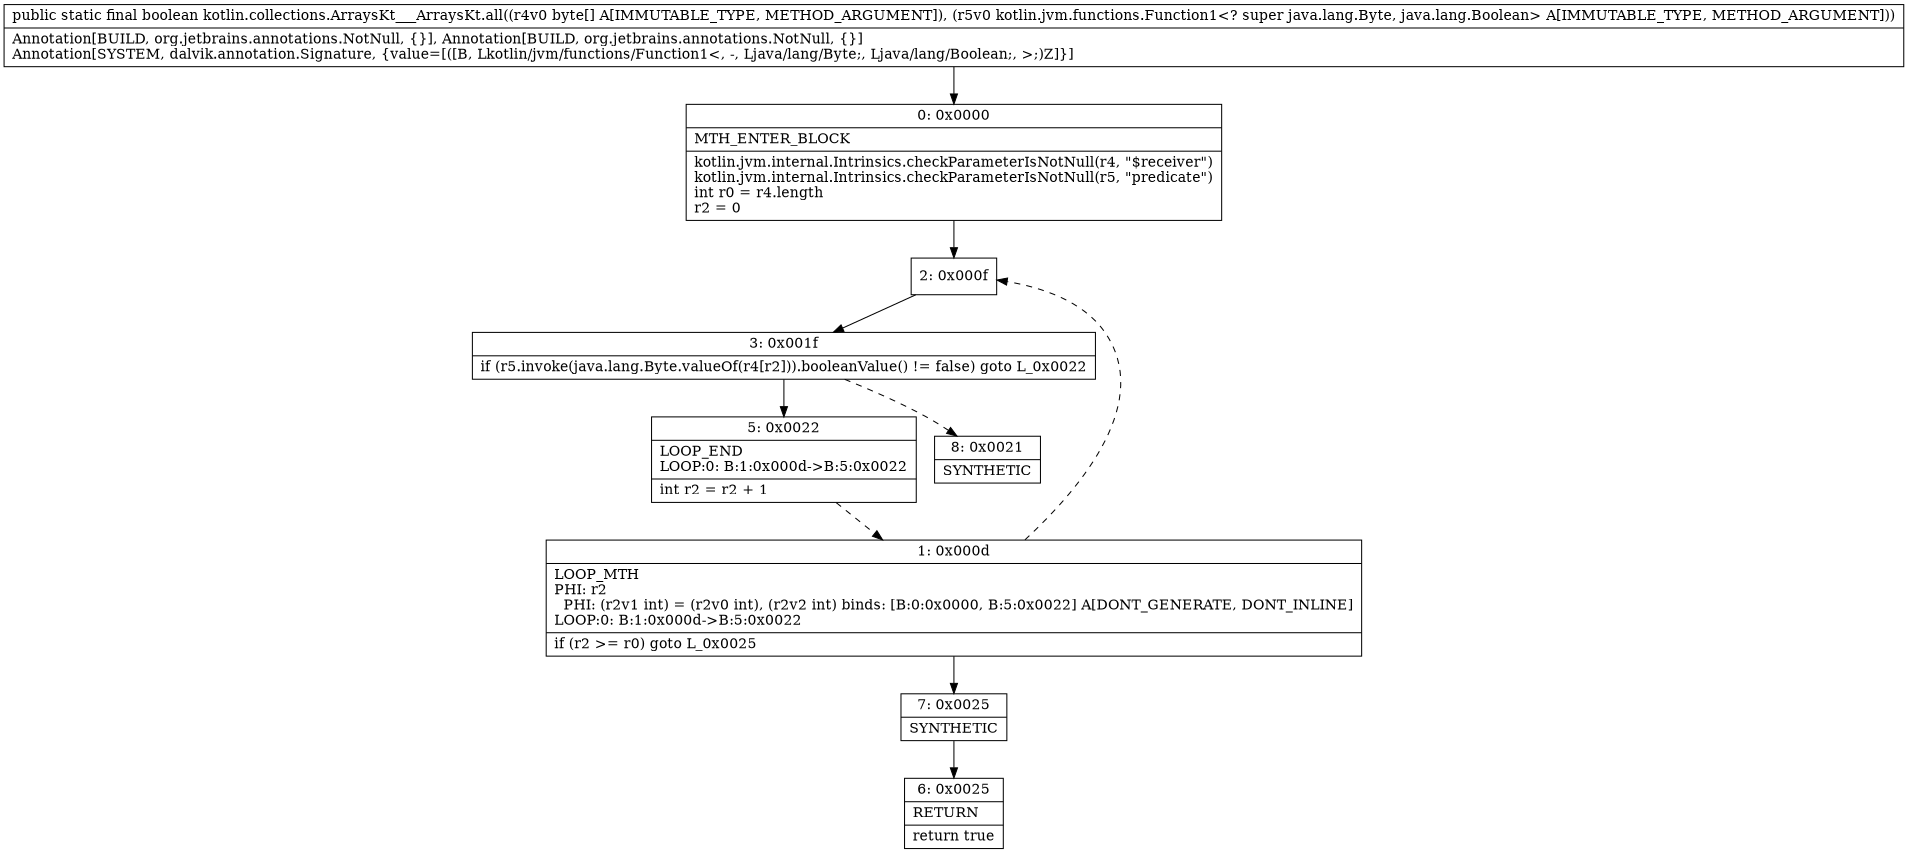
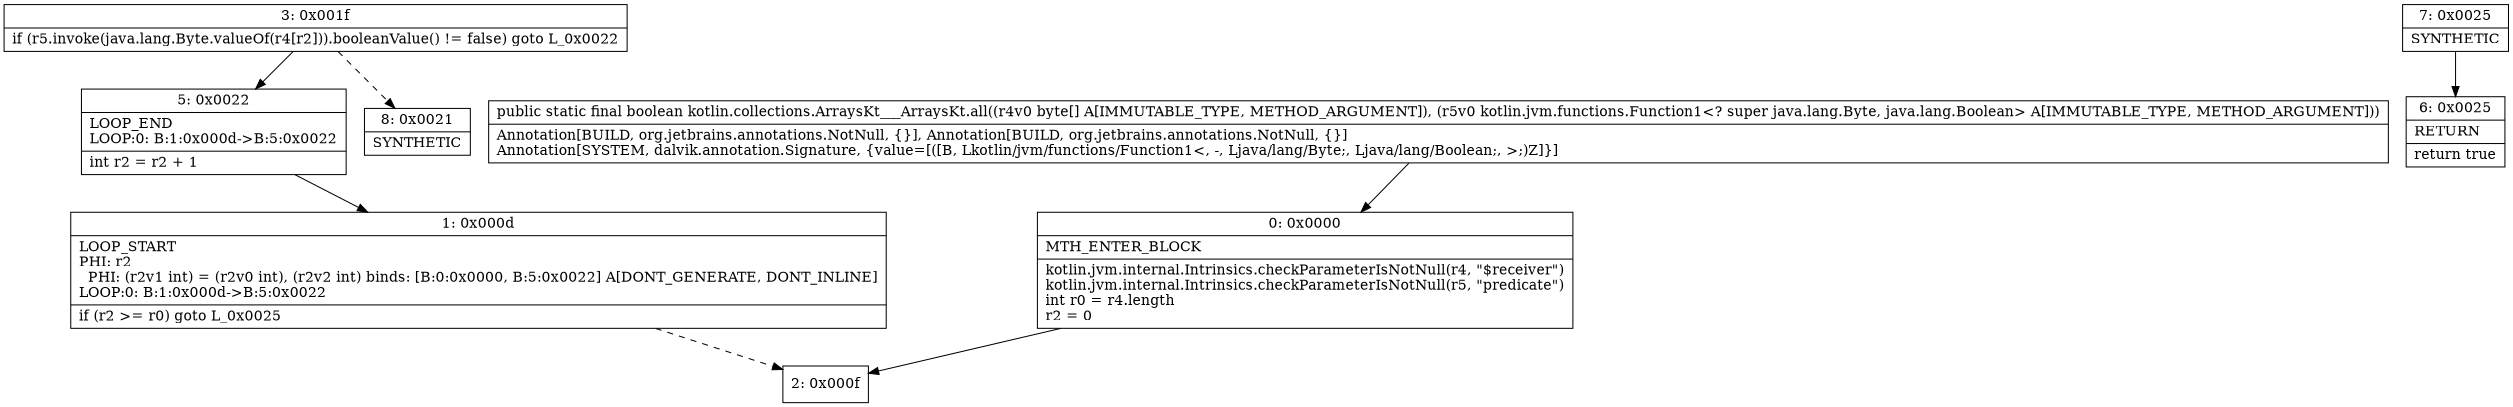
edge "2: 0x000f" -> "3: 0x001f": removed
edge "5: 0x0022" -> "1: 0x000d": style dashed -> solid
node "1: 0x000d": text "LOOP_MTH" -> "LOOP_START"
edge "1: 0x000d" -> "7: 0x0025": removed
